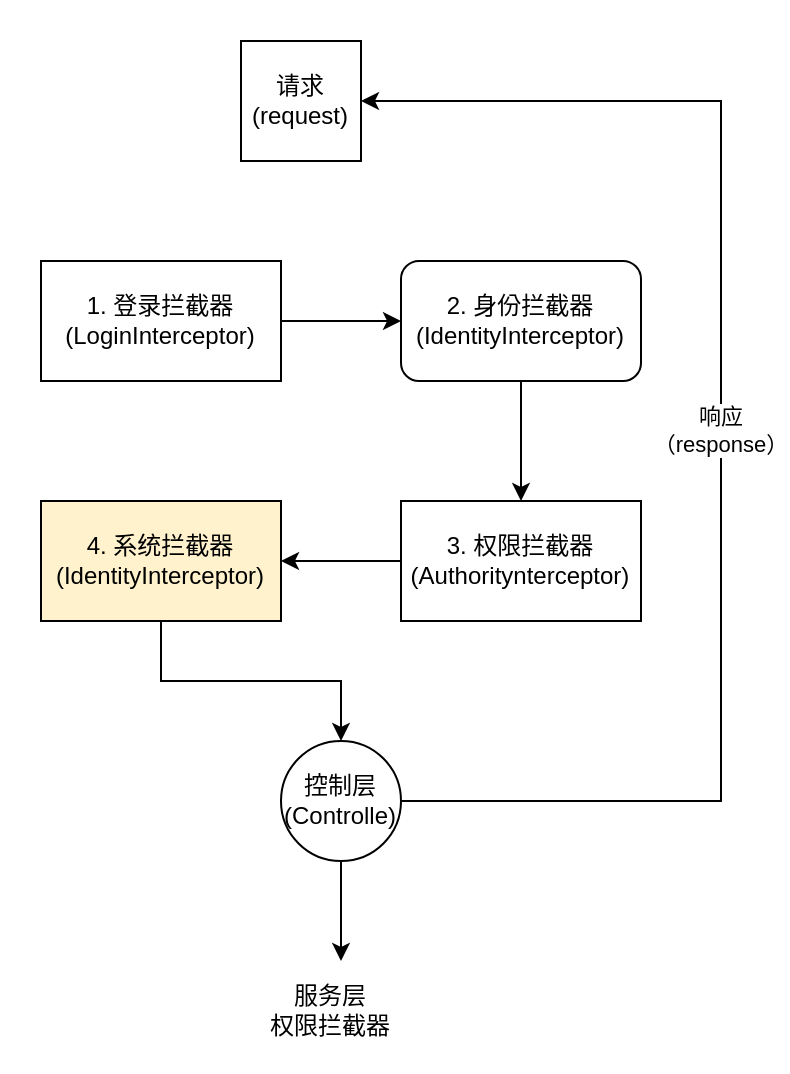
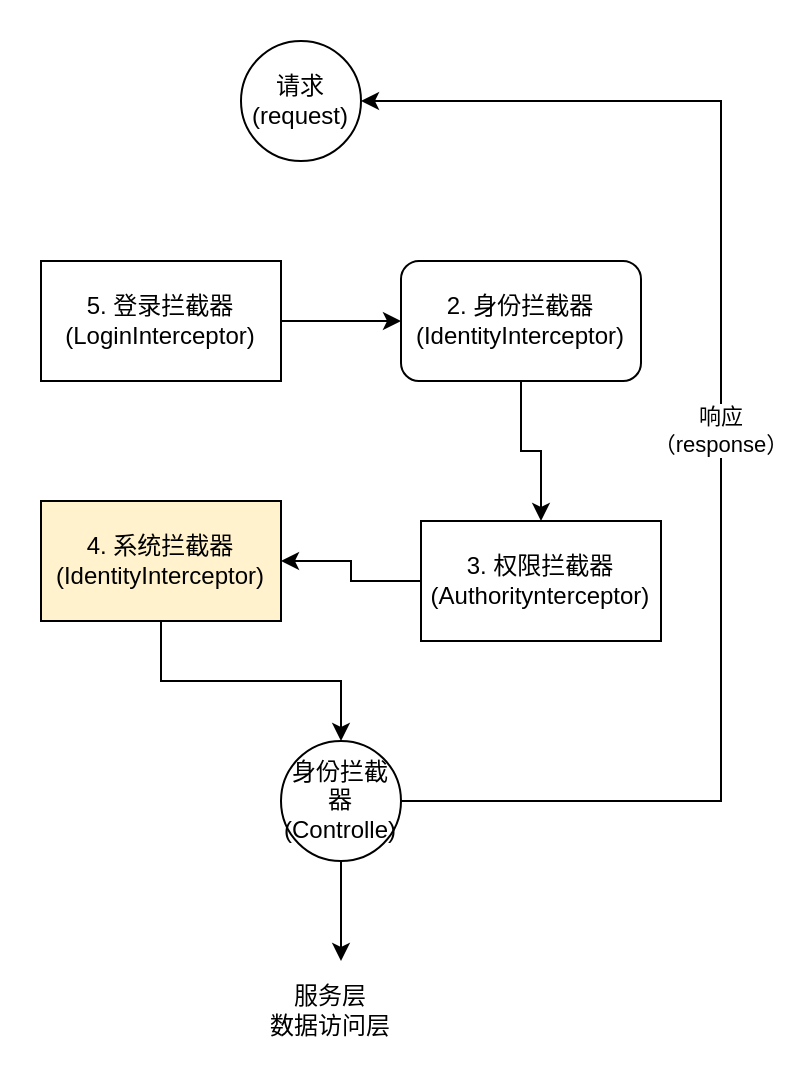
node "请求 (request)": shape rectangle -> ellipse
node "1. 登录拦截器 (LoginInterceptor)": label "1. 登录拦截器 (LoginInterceptor)" -> "5. 登录拦截器 (LoginInterceptor)"
node "3. 权限拦截器 (Authoritynterceptor)": moved (521, 561) -> (541, 581)
node "控制层 (Controlle)": label "控制层 (Controlle)" -> "身份拦截器 (Controlle)"
node "服务层 权限拦截器": label "服务层 权限拦截器" -> "服务层 数据访问层"
